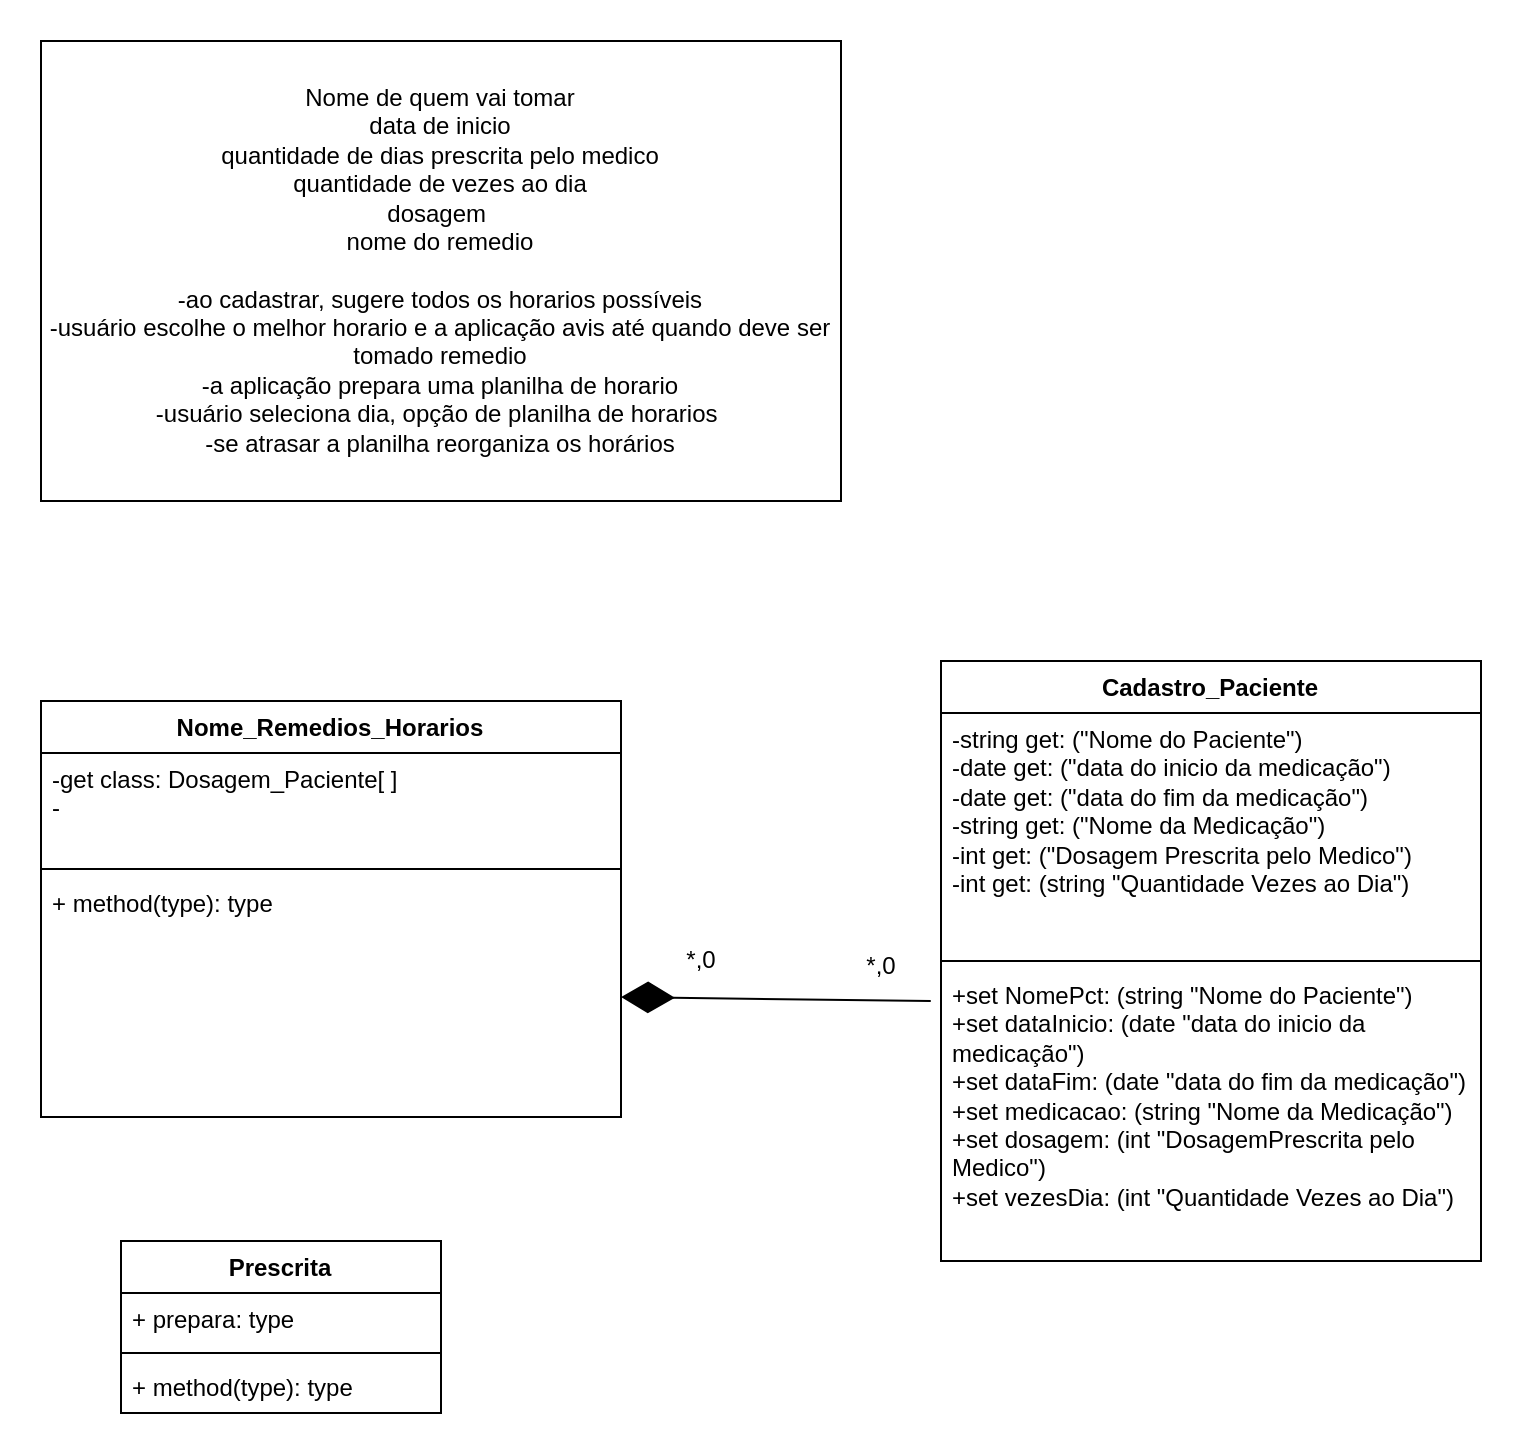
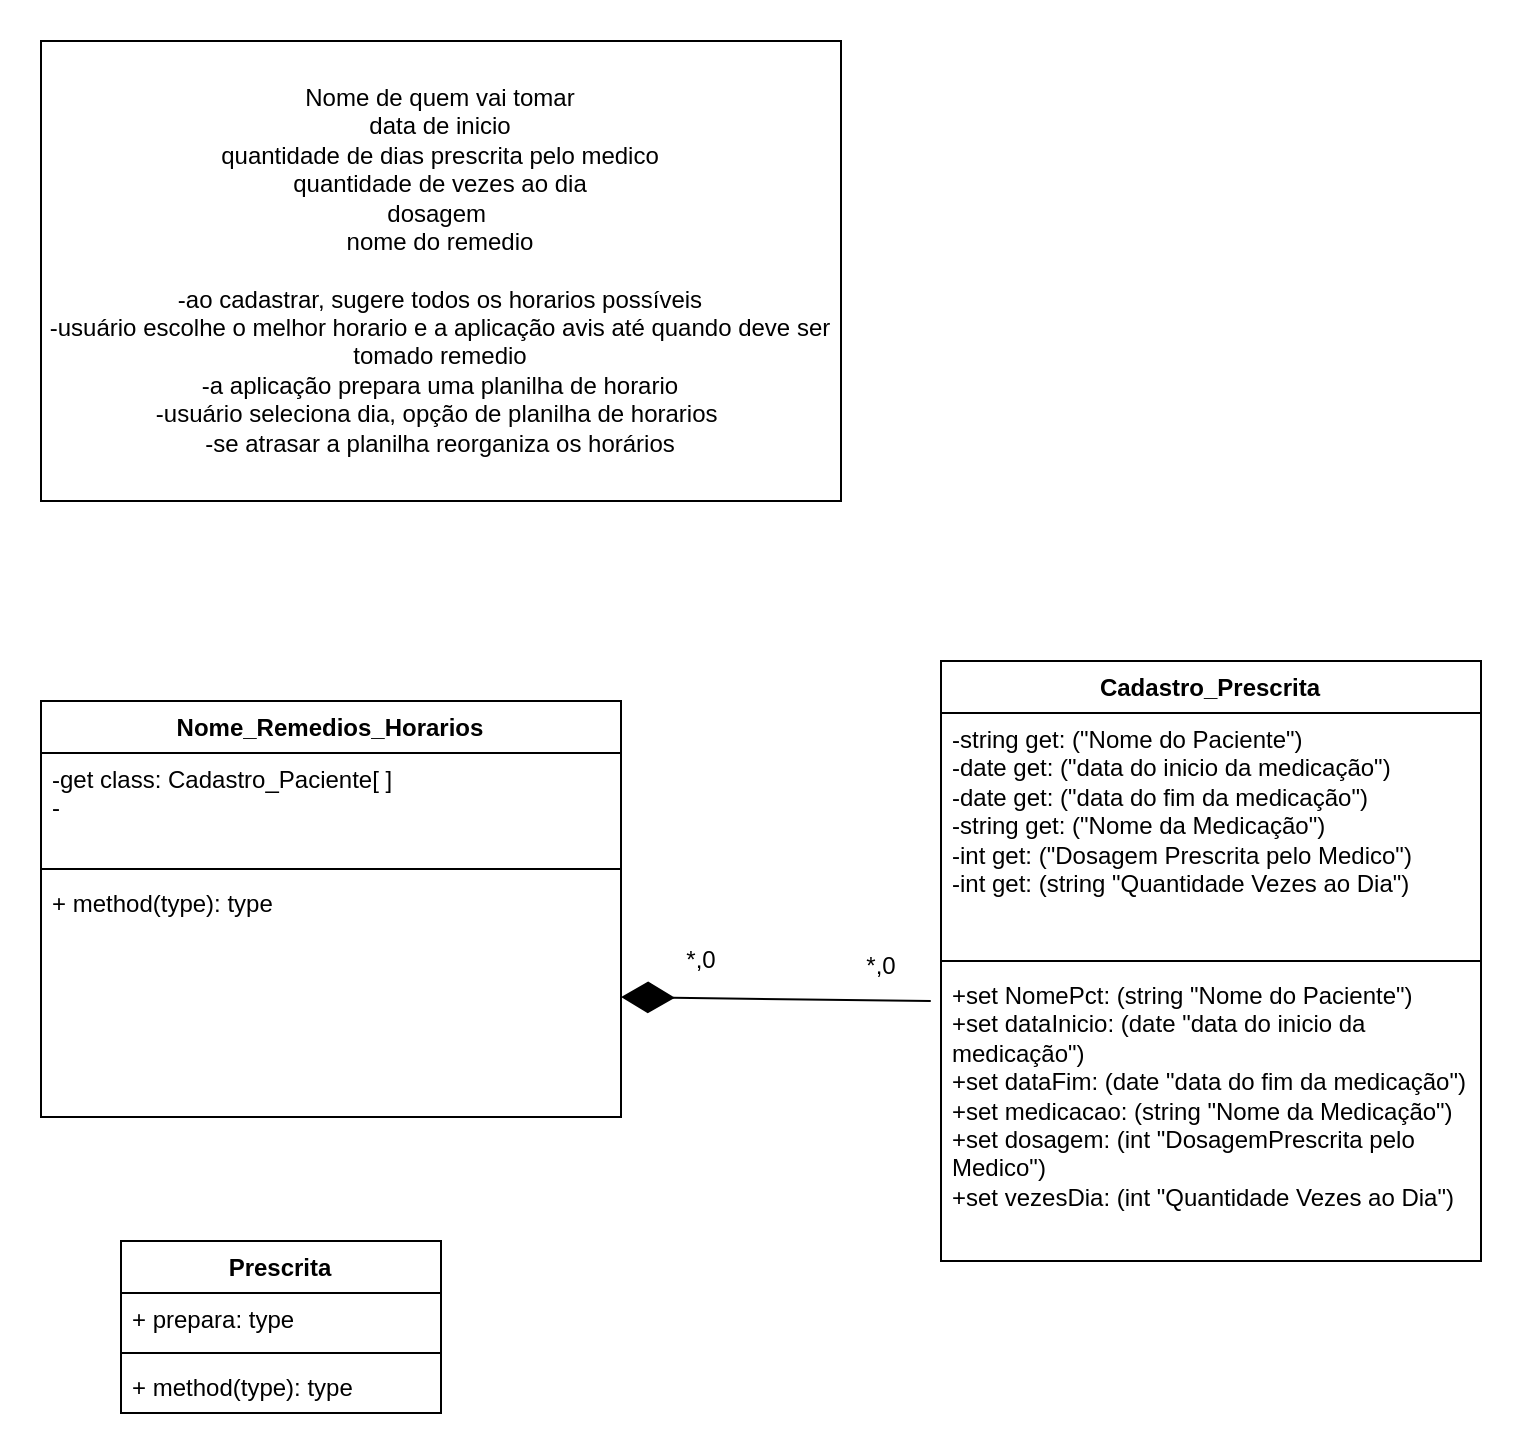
node "Cadastro_Paciente": label "Cadastro_Paciente" -> "Cadastro_Prescrita"
node "-get class: Dosagem_Paciente[ ] -": label "-get class: Dosagem_Paciente[ ] -" -> "-get class: Cadastro_Paciente[ ] -"
